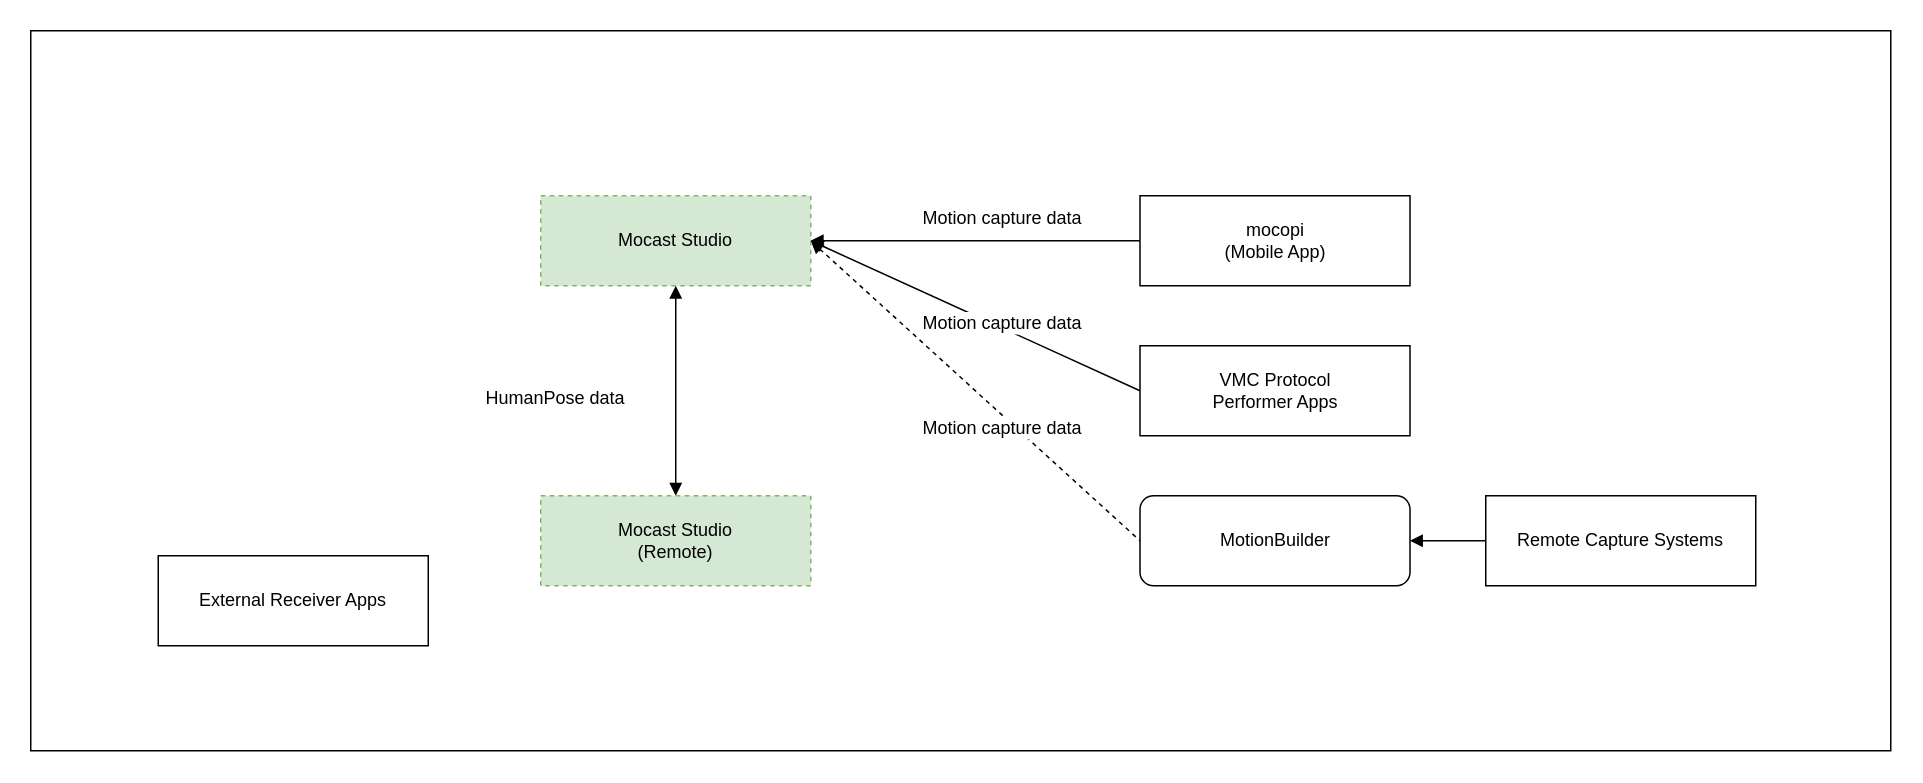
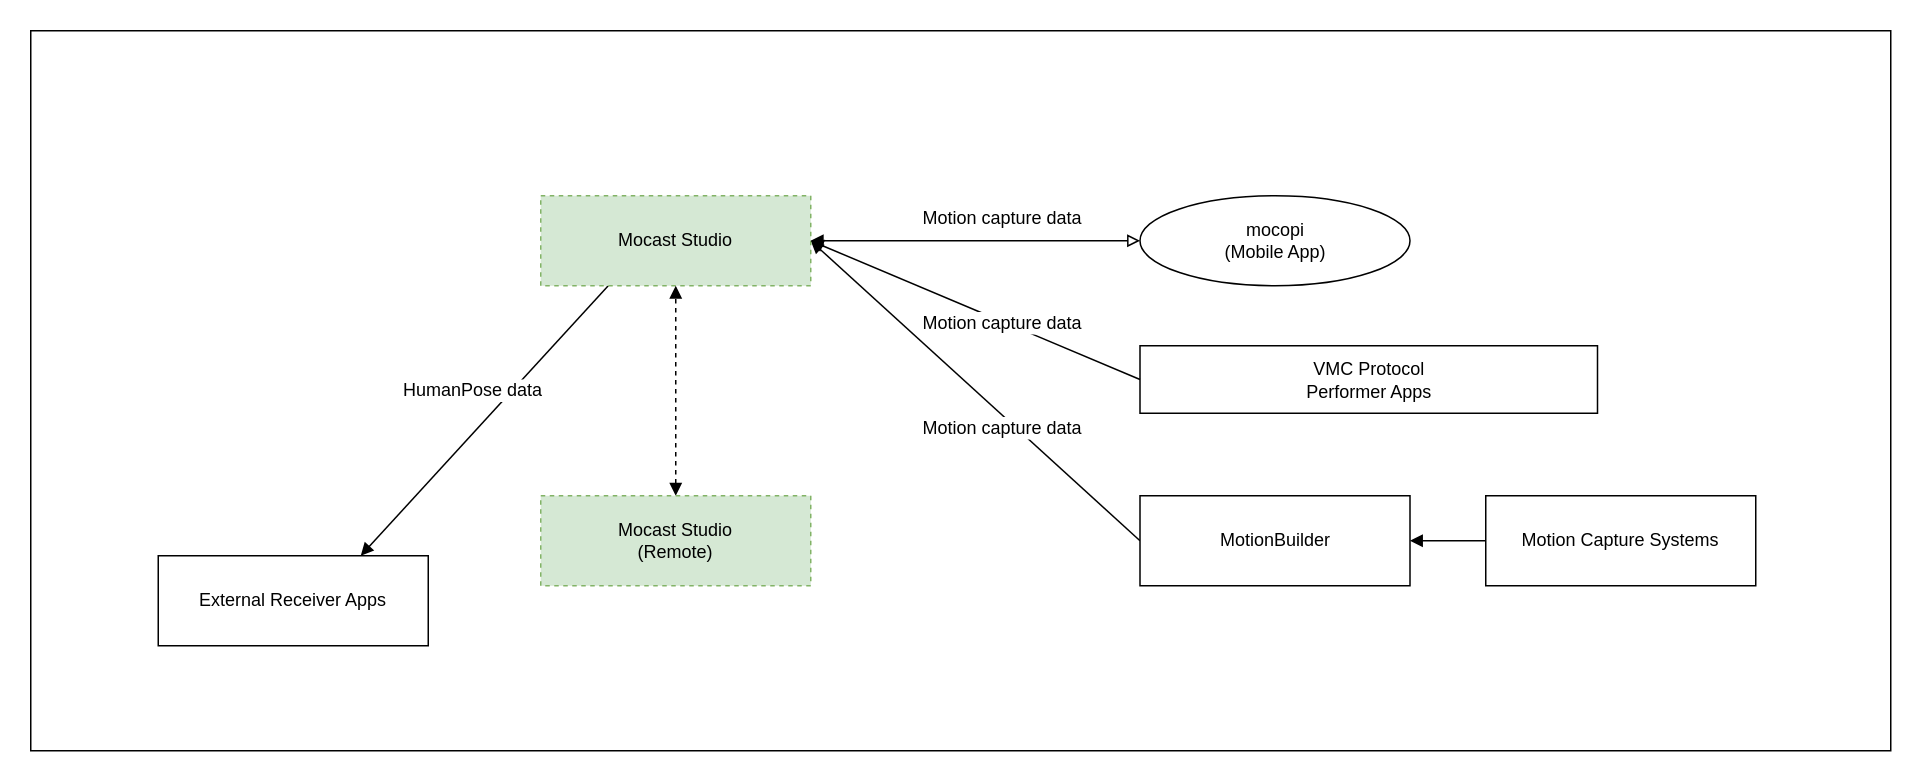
edge "mocopi(Mobile App)" -> "Mocast Studio": arrowhead none -> block
node "mocopi(Mobile App)": shape rectangle -> ellipse
edge "MotionBuilder" -> "Mocast Studio": style dashed -> solid
node "VMC ProtocolPerformer Apps": size 270x90 -> 458x68
edge "Mocast Studio" -- "Mocast Studio (Remote)": style solid -> dashed
node "HumanPose data": moved (556, 398) -> (473, 391)
edge "Mocast Studio" -> "External Receiver Apps": added
node "MotionBuilder": shape rounded rectangle -> rectangle
node "Remote Capture Systems": label "Remote Capture Systems" -> "Motion Capture Systems"
